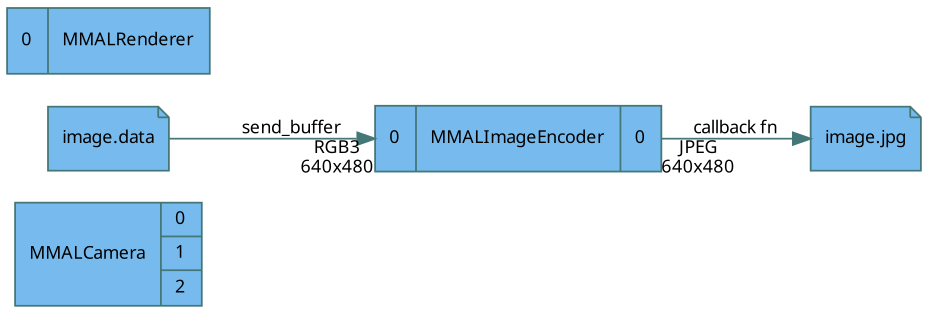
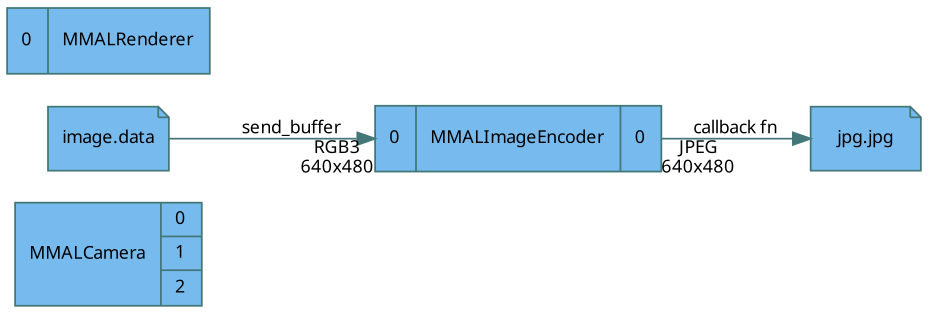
node "image.jpg": label "image.jpg" -> "jpg.jpg"
